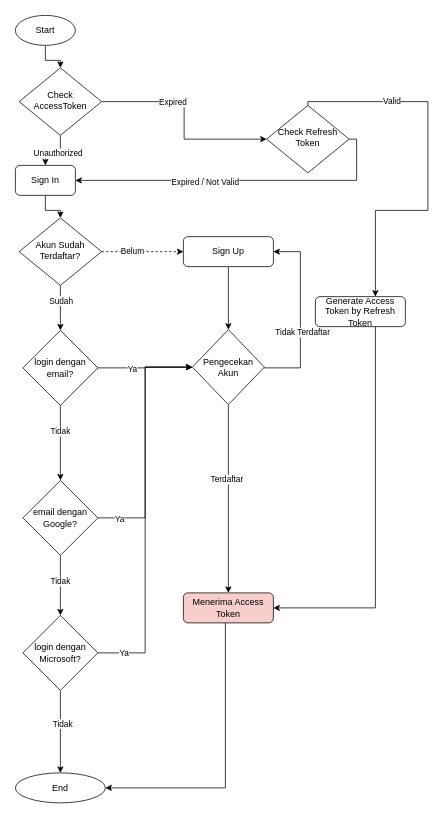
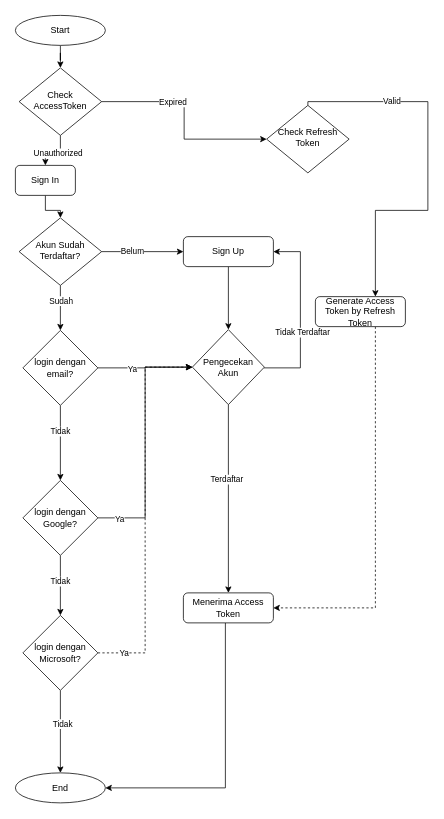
node "Start": size 60x30 -> 90x30
edge "Check Refresh Token" -> "Sign In": removed, label "Expired / Not Valid"
edge "Akun Sudah Terdaftar?" -> "Sign Up": style dashed -> solid
edge "Generate Access Token by Refresh Token" -> "Menerima Access Token": style solid -> dashed
node "email dengan Google?": label "email dengan Google?" -> "login dengan Google?"
edge "login dengan Microsoft?" -> "Pengecekan Akun": style solid -> dashed
node "Menerima Access Token": fillcolor #f8cecc -> #ffffff
